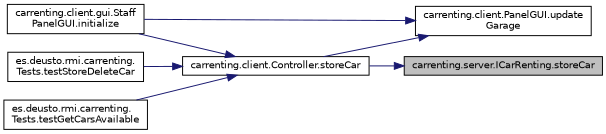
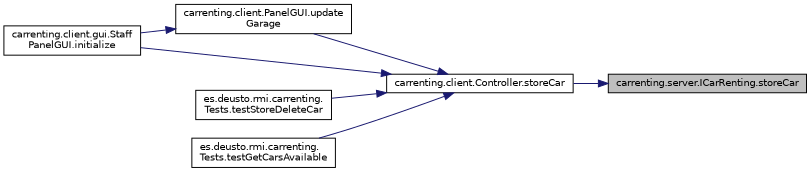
edge "carrenting.client.Controller.storeCar" -> "carrenting.client.PanelGUI.update Garage": reversed
